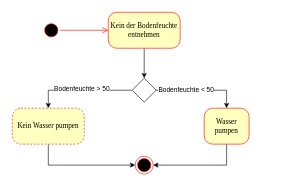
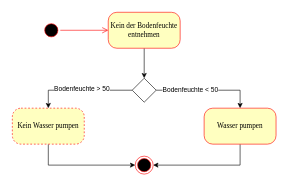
node "Wasser pumpen": size 45x36 -> 72x36
